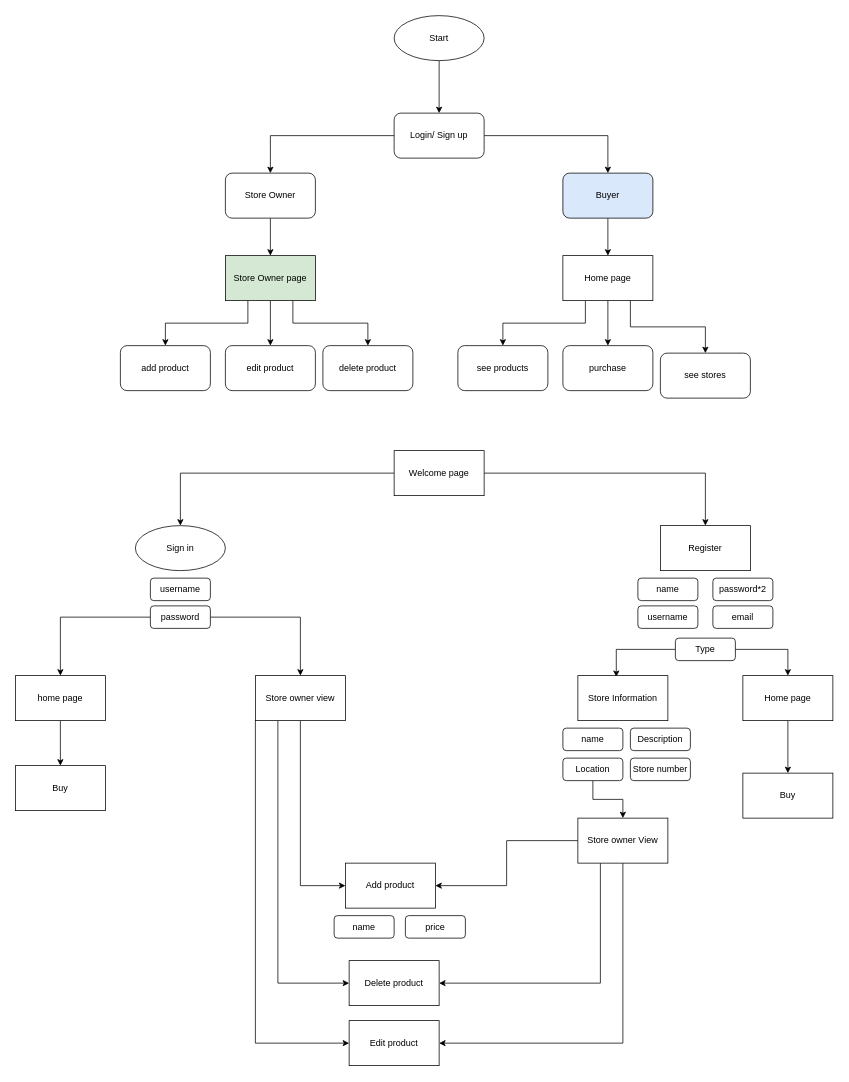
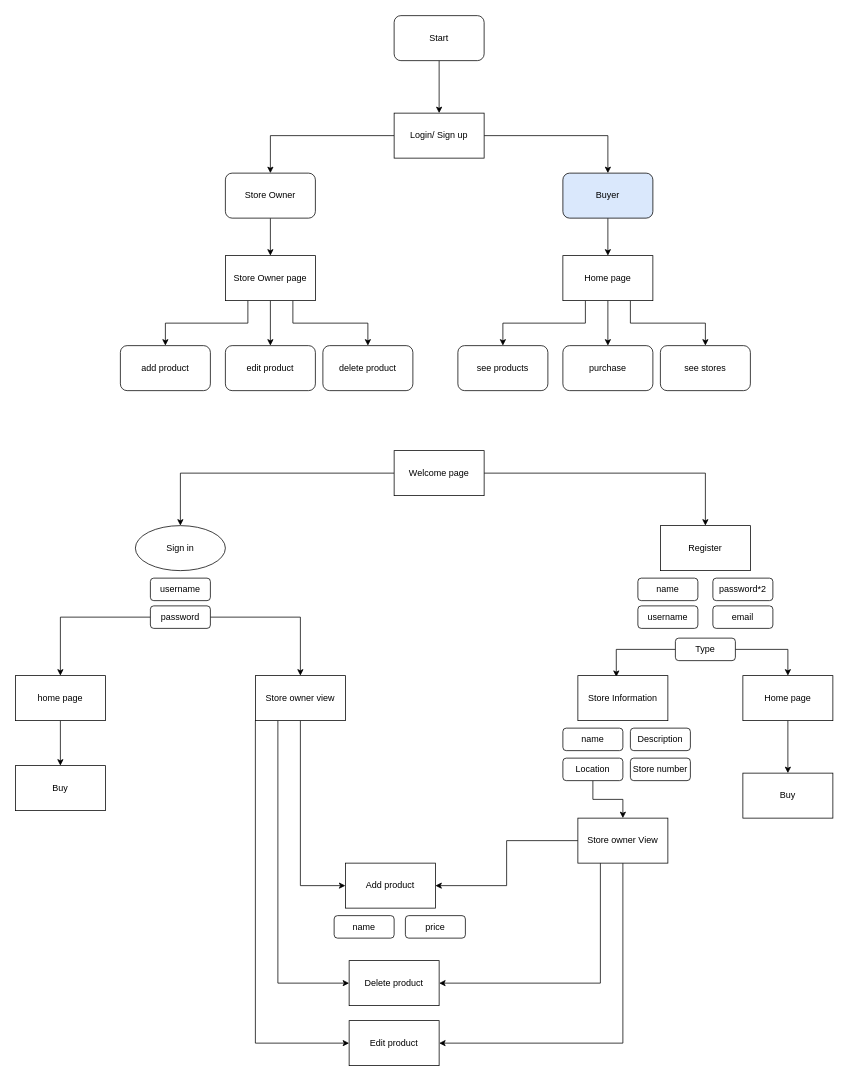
node "Start": shape ellipse -> rounded rectangle
node "Login/ Sign up": shape rounded rectangle -> rectangle
node "Store Owner page": fillcolor #d5e8d4 -> #ffffff
node "see stores": moved (705, 375) -> (705, 368)
